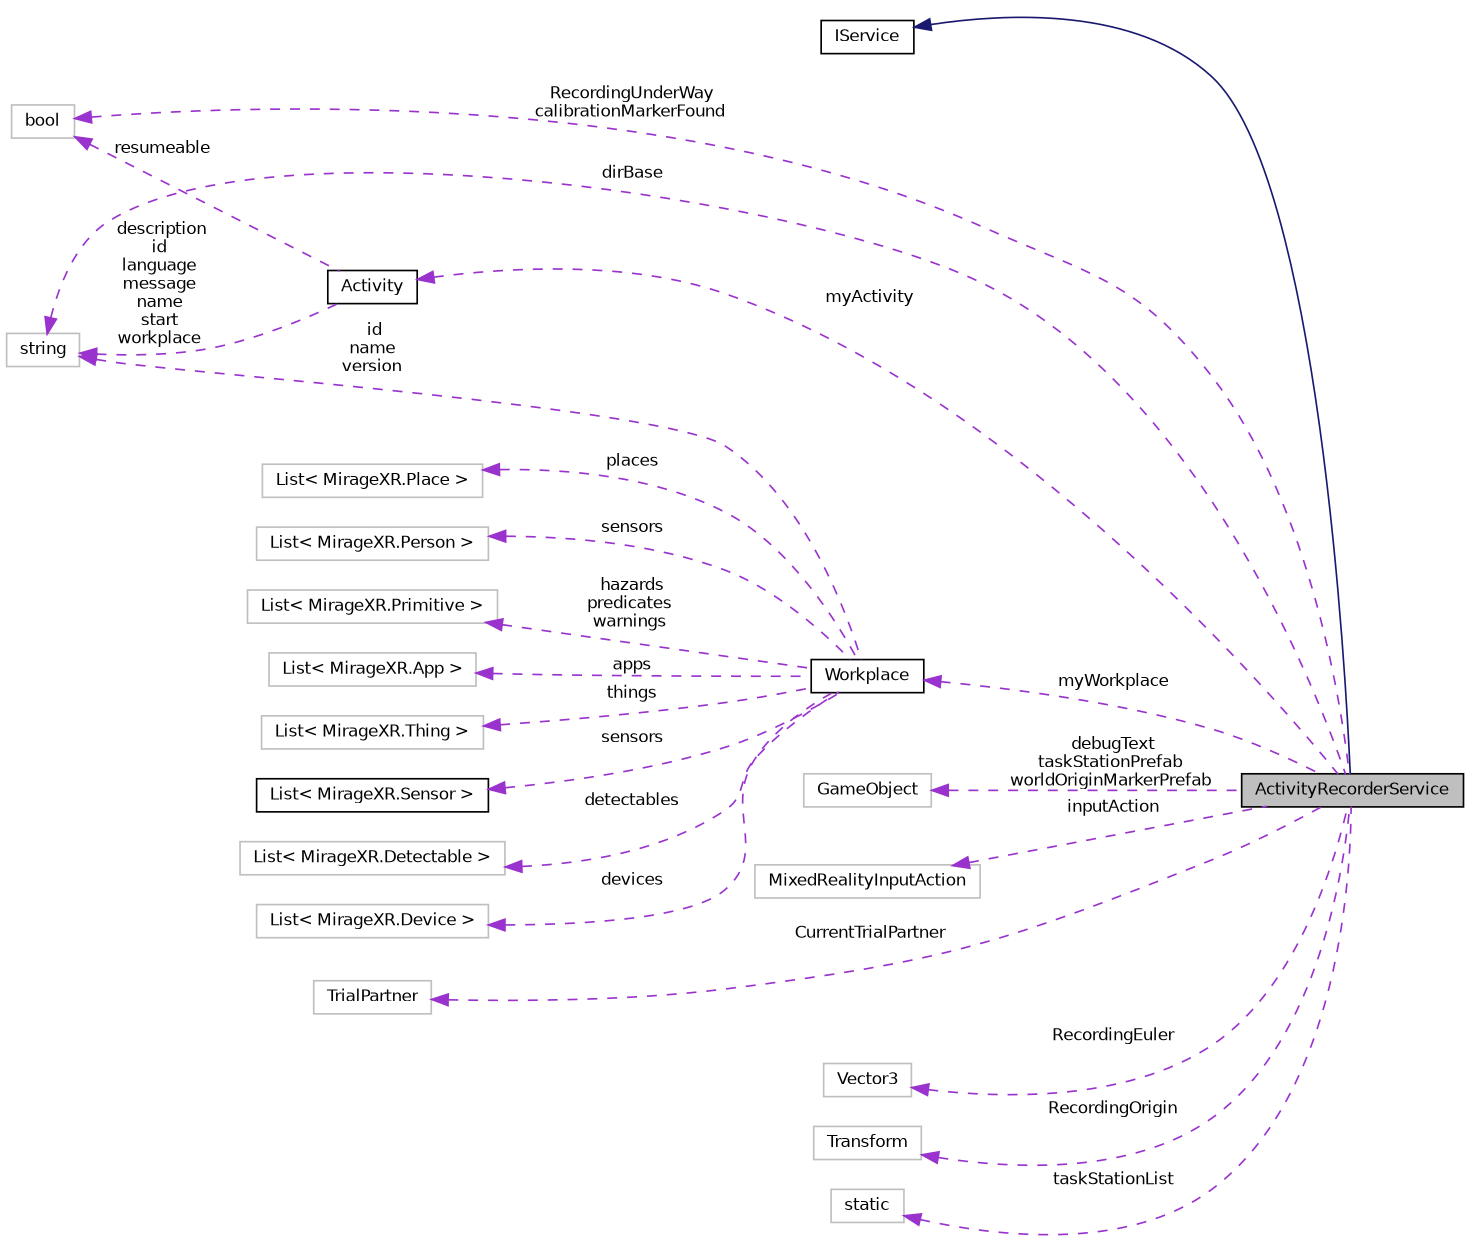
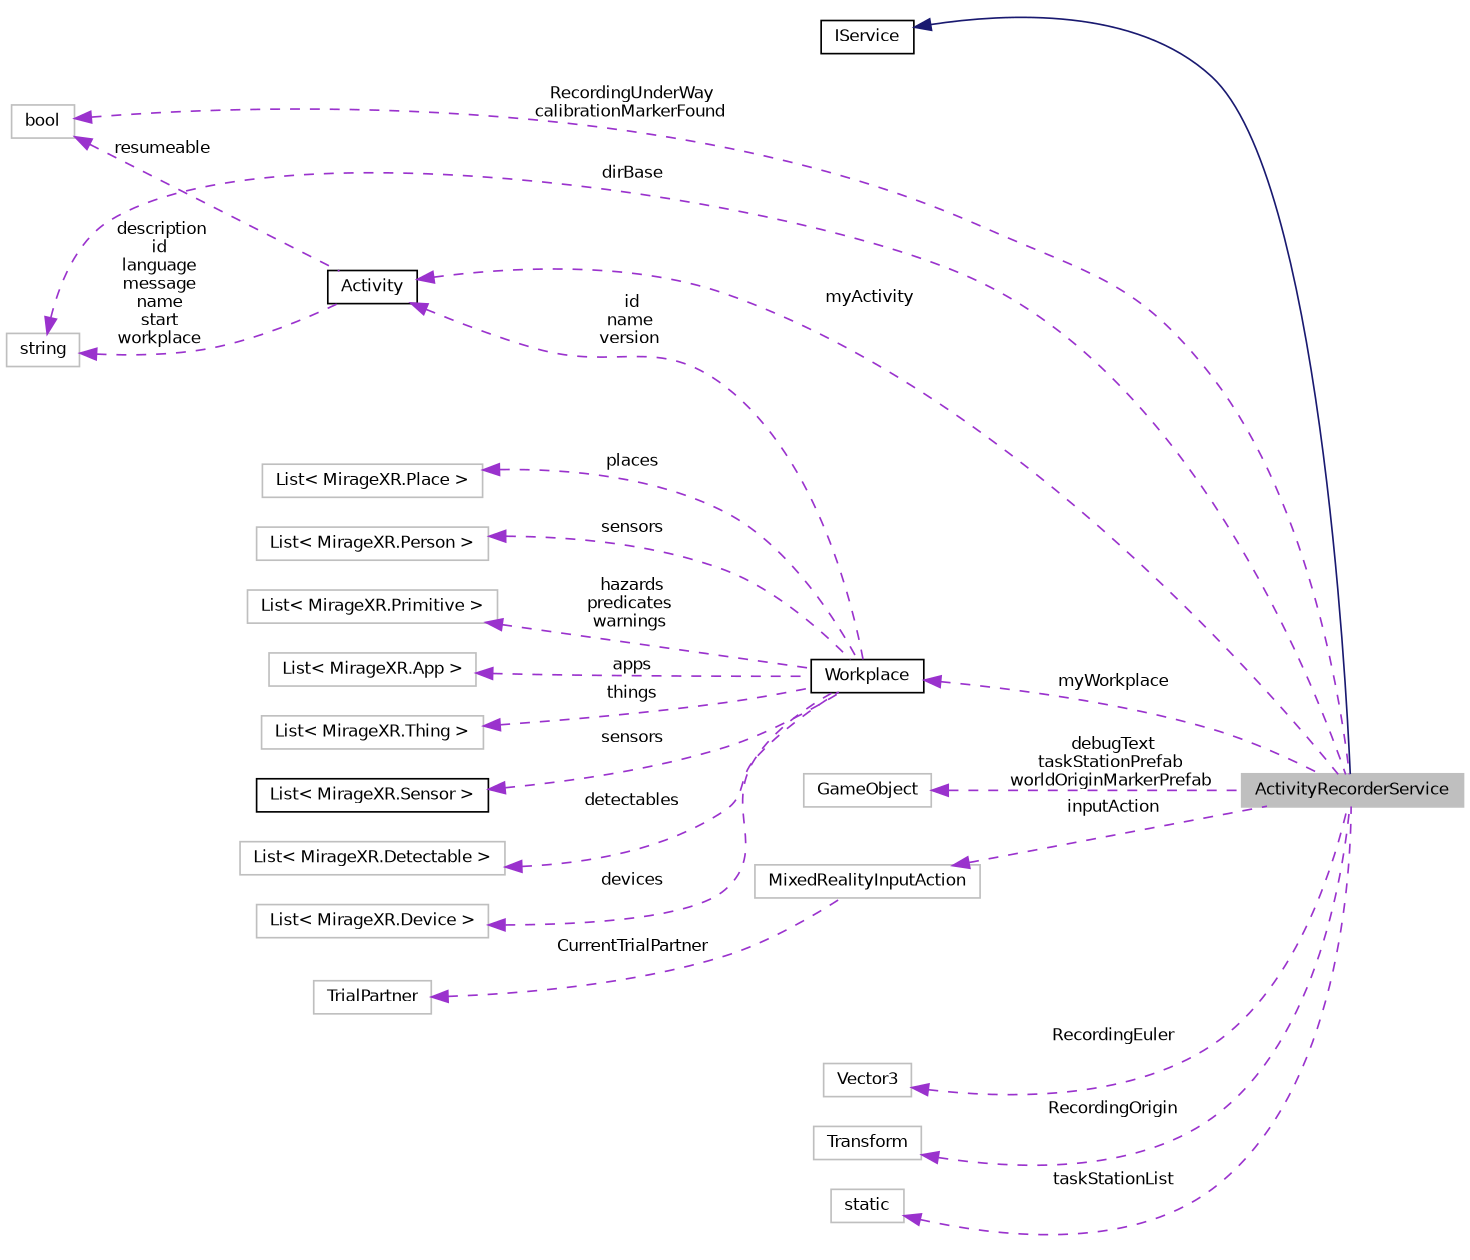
edge "Workplace" -> "string": now "Workplace" -> "Activity"
node "ActivityRecorderService": color black -> grey75
edge "ActivityRecorderService" -> "TrialPartner": now "MixedRealityInputAction" -> "TrialPartner"
